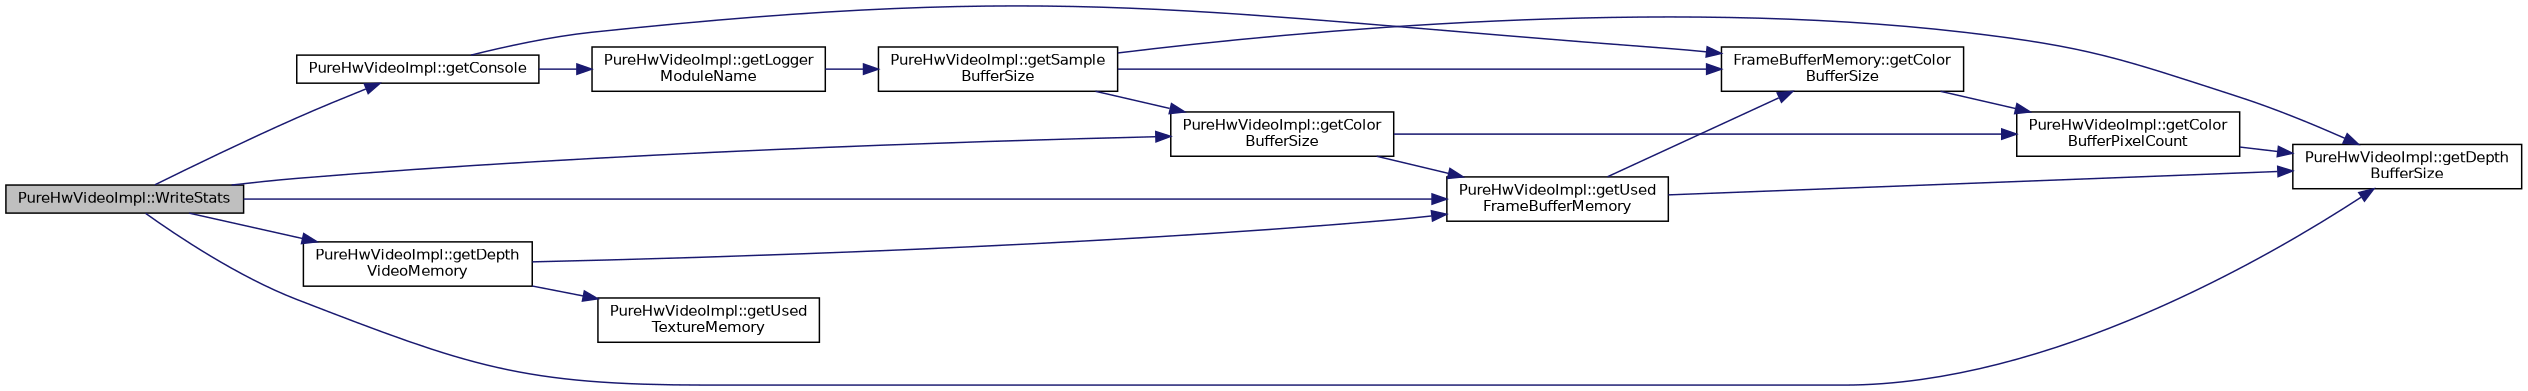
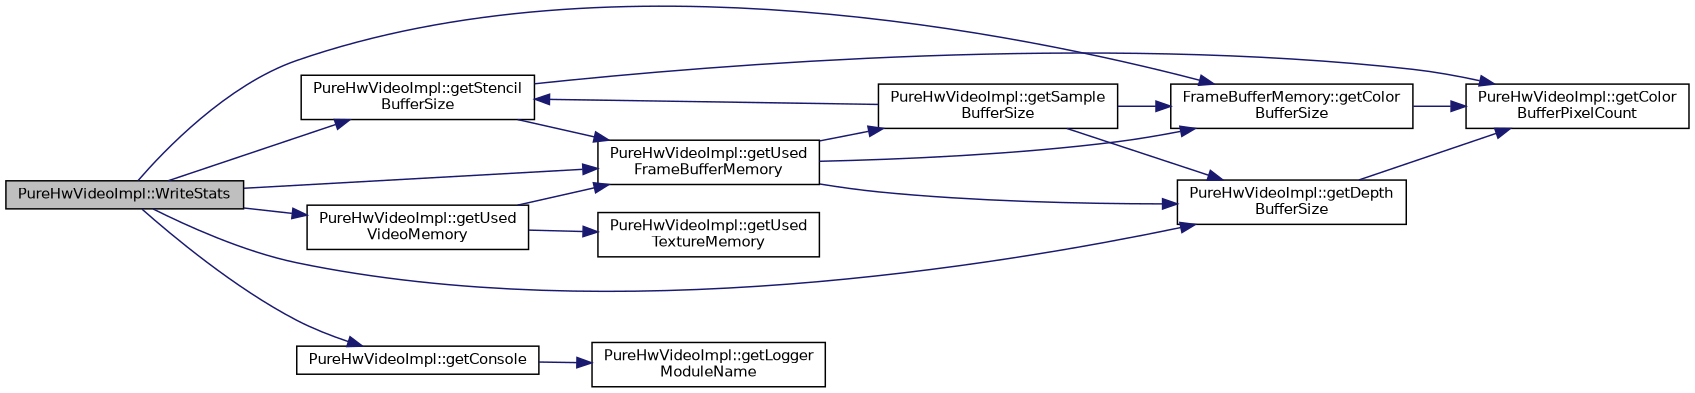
edge "PureHwVideoImpl::getConsole" -> "FrameBufferMemory::getColor BufferSize": now "PureHwVideoImpl::WriteStats" -> "FrameBufferMemory::getColor BufferSize"
edge "PureHwVideoImpl::getLogger ModuleName" -> "PureHwVideoImpl::getSample BufferSize": now "PureHwVideoImpl::getUsed FrameBufferMemory" -> "PureHwVideoImpl::getSample BufferSize"
node "PureHwVideoImpl::getColor BufferSize": label "PureHwVideoImpl::getColor BufferSize" -> "PureHwVideoImpl::getStencil BufferSize"
edge "PureHwVideoImpl::getColor BufferPixelCount" -> "PureHwVideoImpl::getDepth BufferSize": reversed
node "PureHwVideoImpl::getDepth VideoMemory": label "PureHwVideoImpl::getDepth VideoMemory" -> "PureHwVideoImpl::getUsed VideoMemory"
